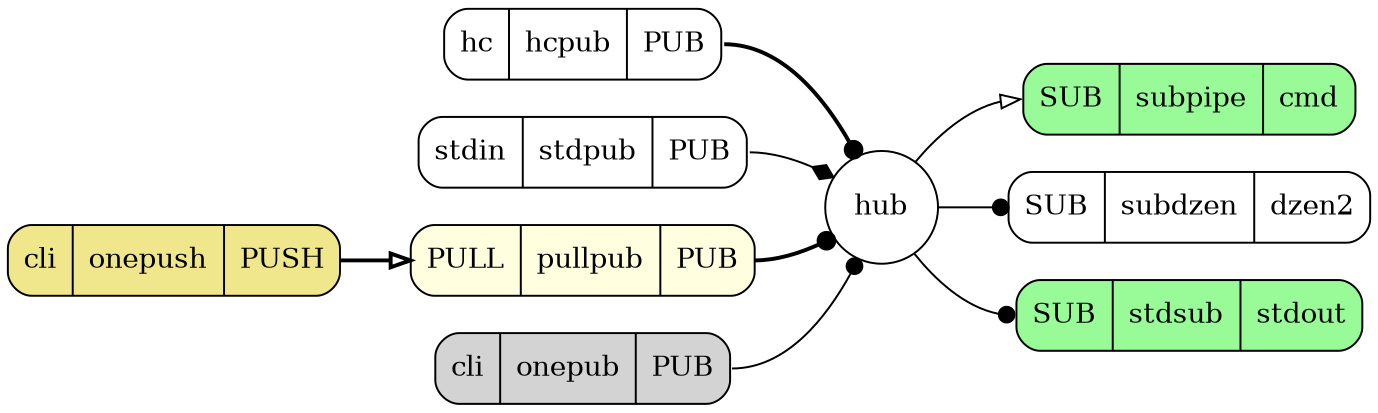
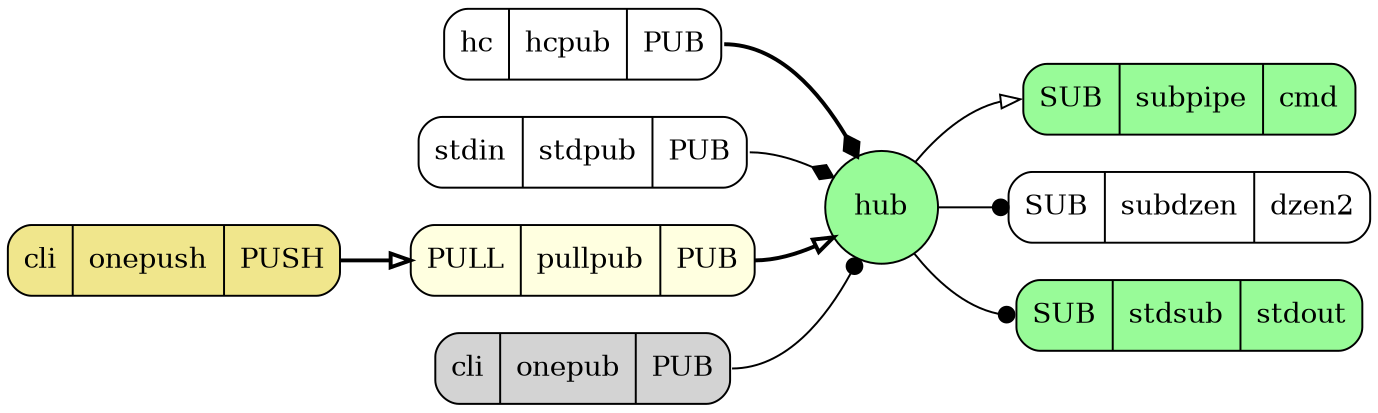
edge "hc" -> "hub": arrowhead dot -> diamond
node "hub": fillcolor white -> palegreen
edge "PULL" -> "hub": arrowhead dot -> onormal
